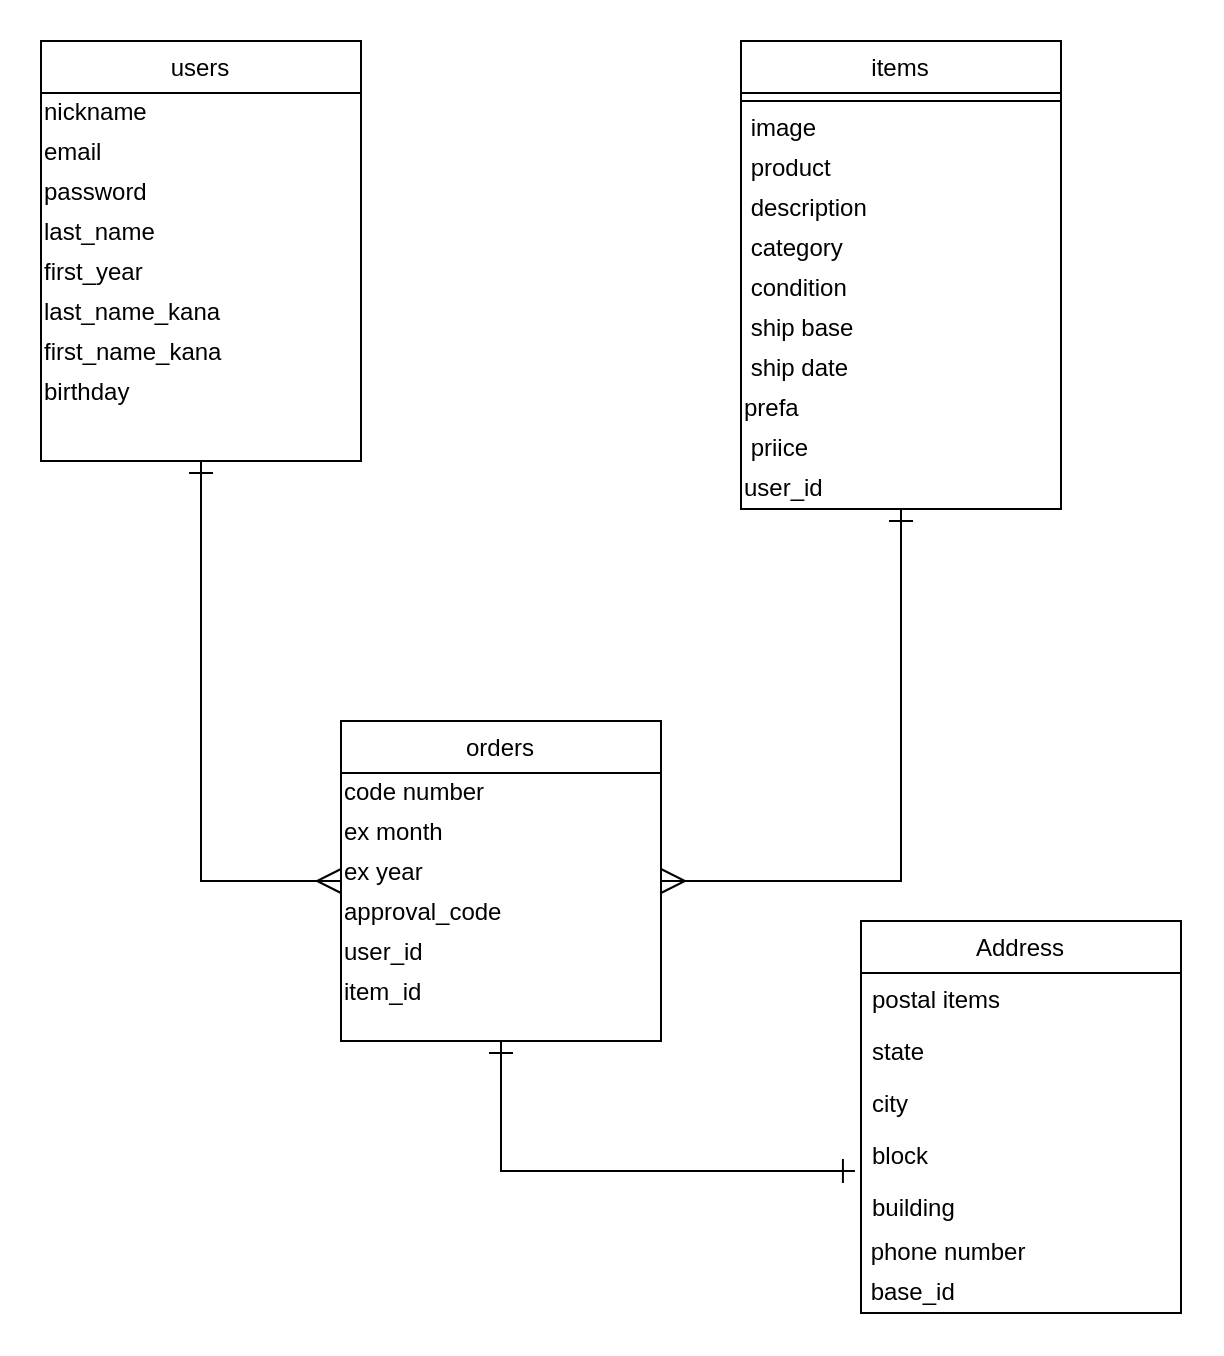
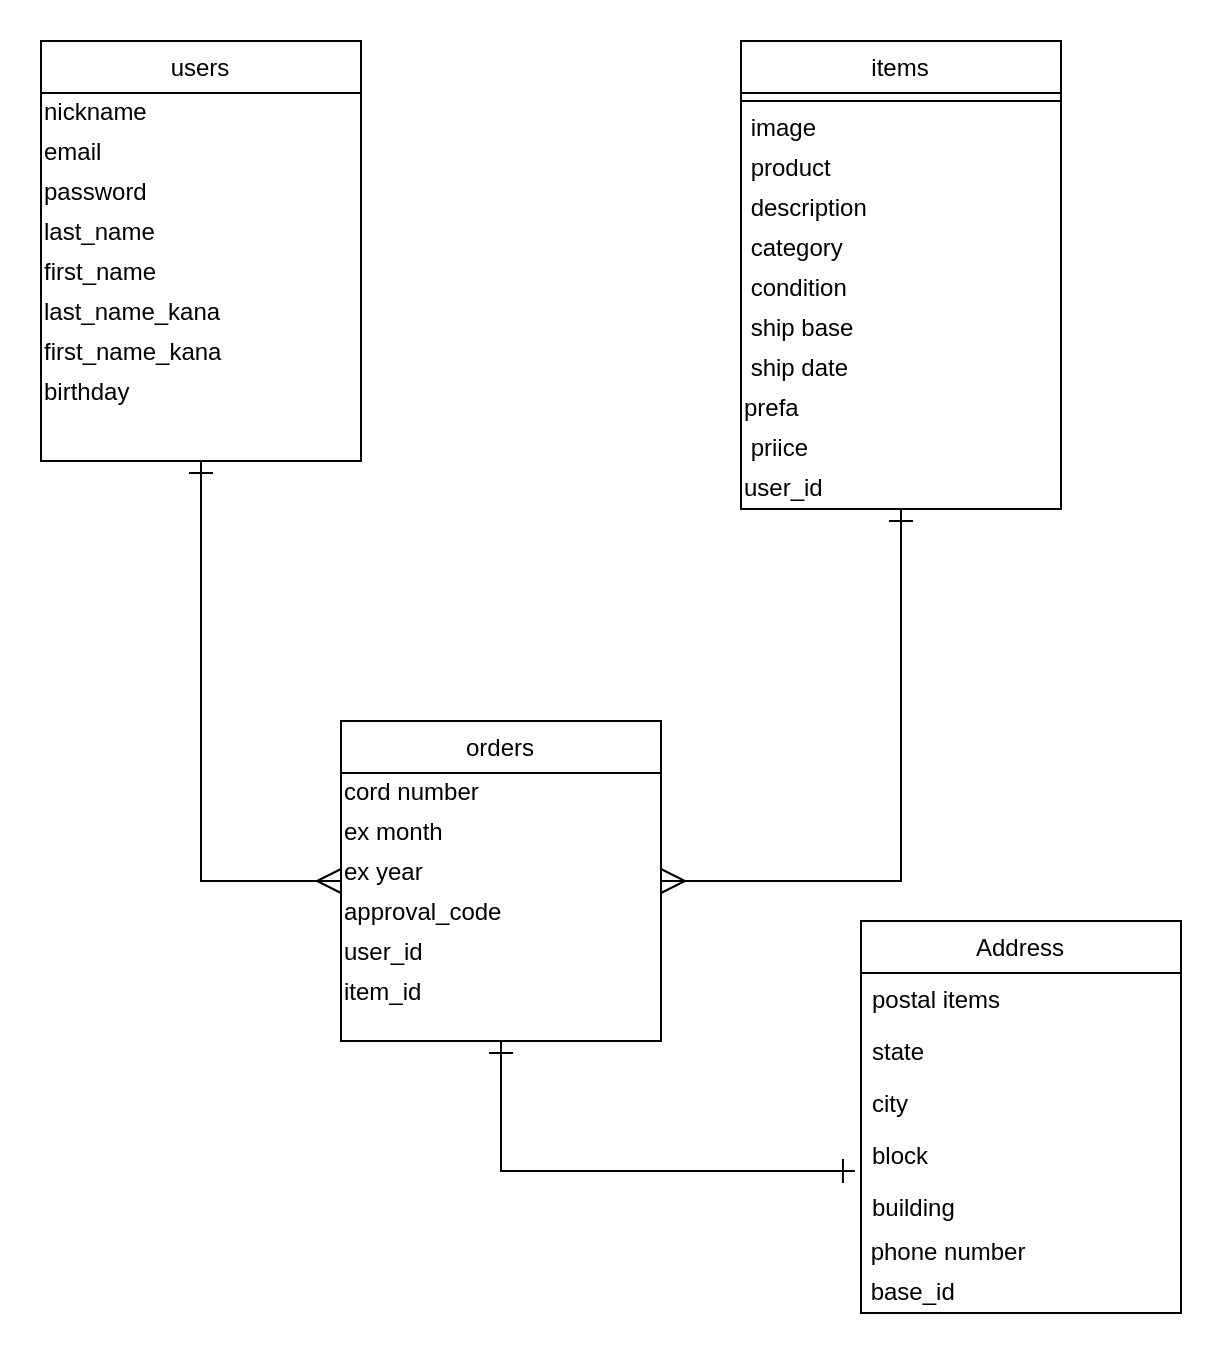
node "first_year": label "first_year" -> "first_name"
node "code number": label "code number" -> "cord number"
